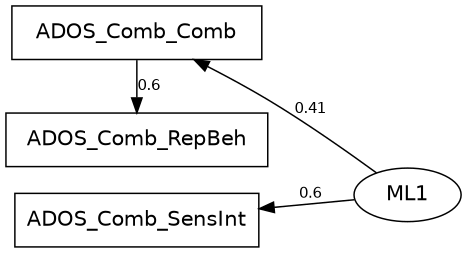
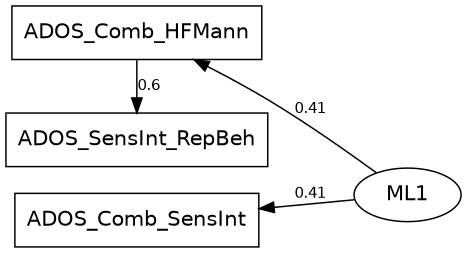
node "ADOS_Comb_Comb": label "ADOS_Comb_Comb" -> "ADOS_Comb_HFMann"
node "ADOS_Comb_RepBeh": label "ADOS_Comb_RepBeh" -> "ADOS_SensInt_RepBeh"
edge "ML1" -> "ADOS_Comb_SensInt": label "0.6" -> "0.41"
